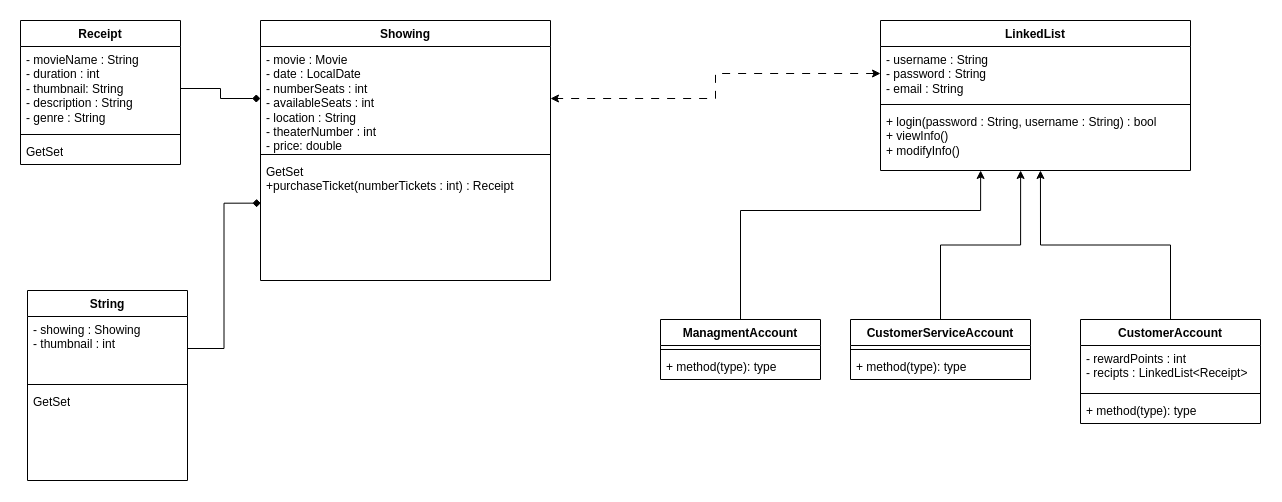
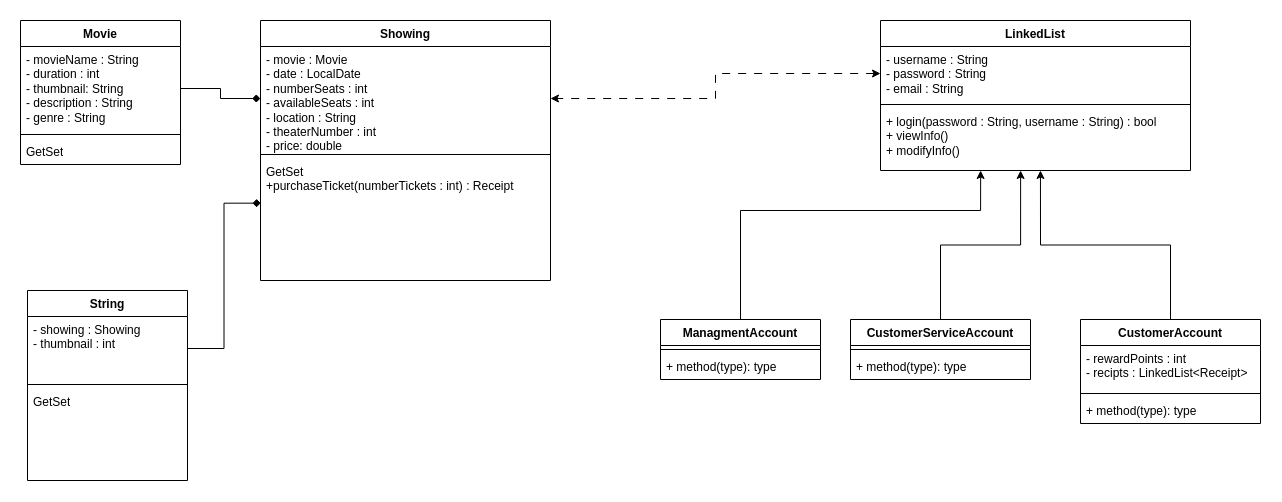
node "Receipt": label "Receipt" -> "Movie"
